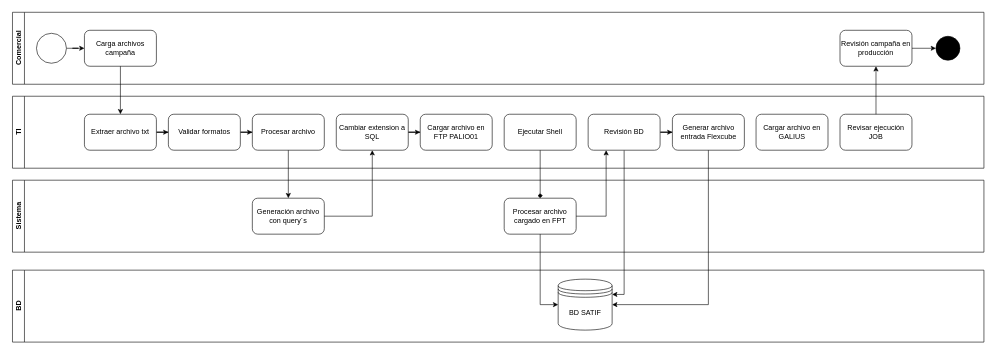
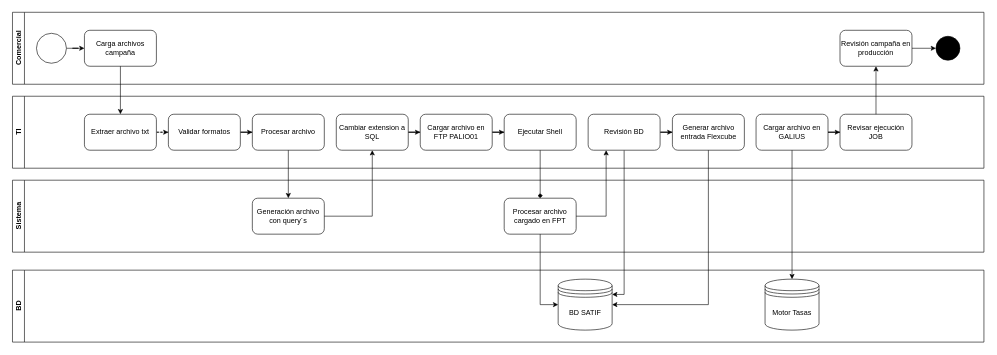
edge "Extraer archivo txt" -> "Validar formatos": style solid -> dashed
edge "Cargar archivo en FTP PALIO01" -> "Ejecutar Shell": added
edge "Cargar archivo en GALIUS" -> "Revisar ejecución JOB": added
edge "Cargar archivo en GALIUS" -> "Motor Tasas": added
node "Motor Tasas": added
